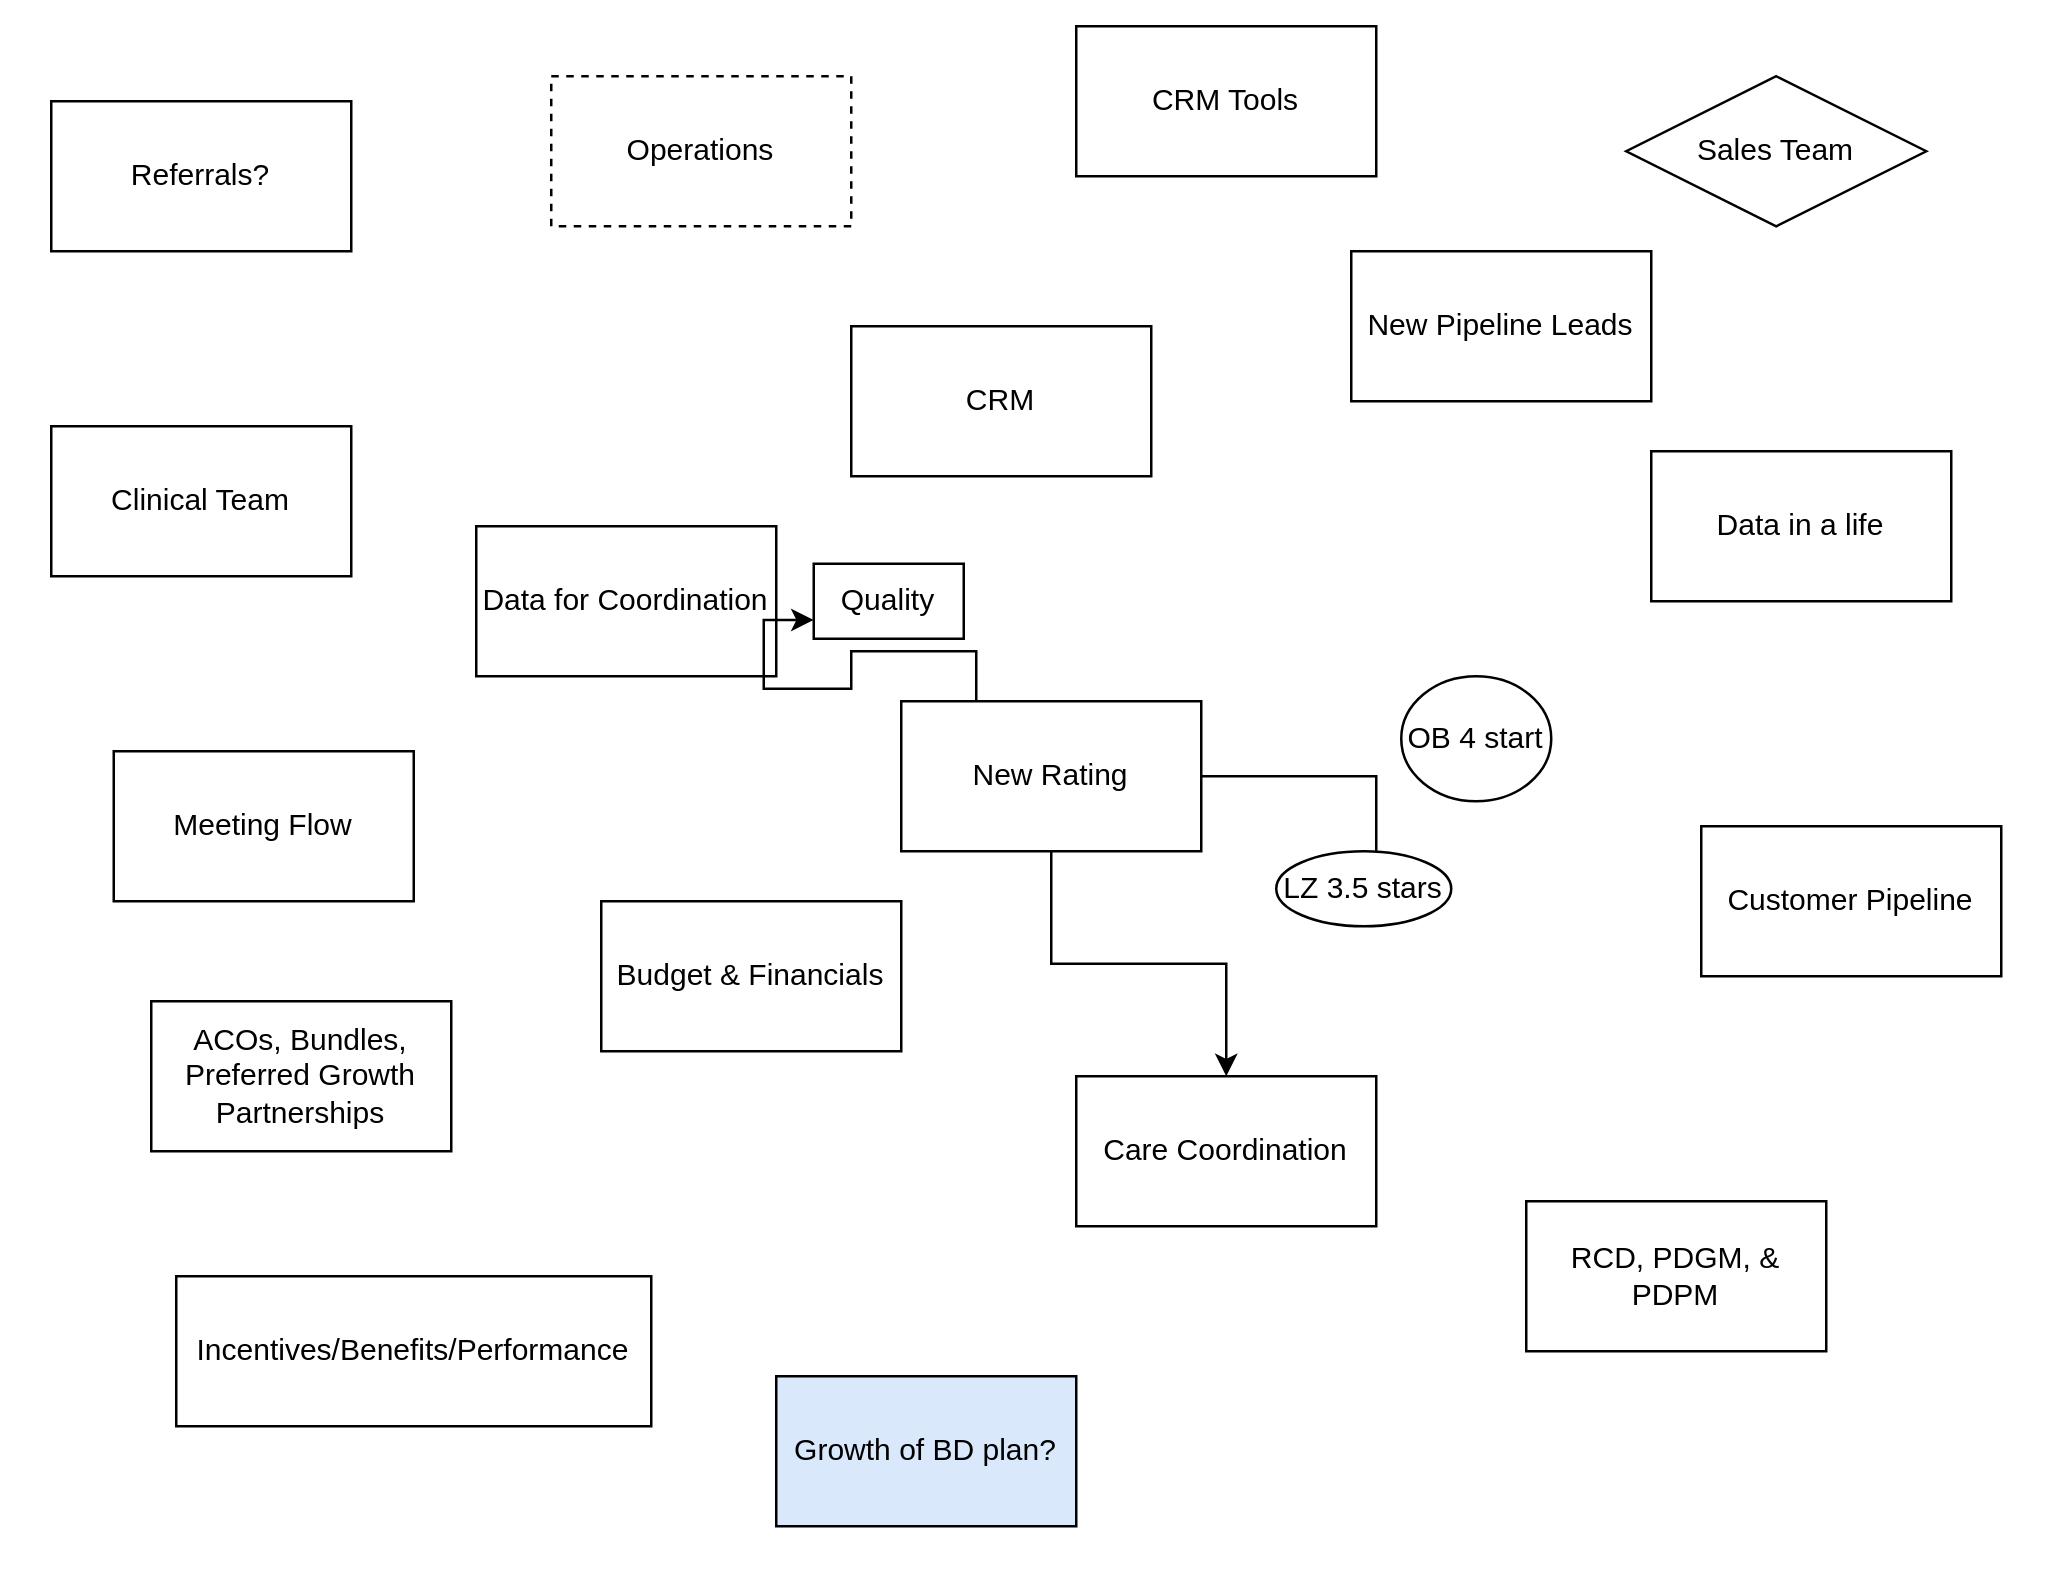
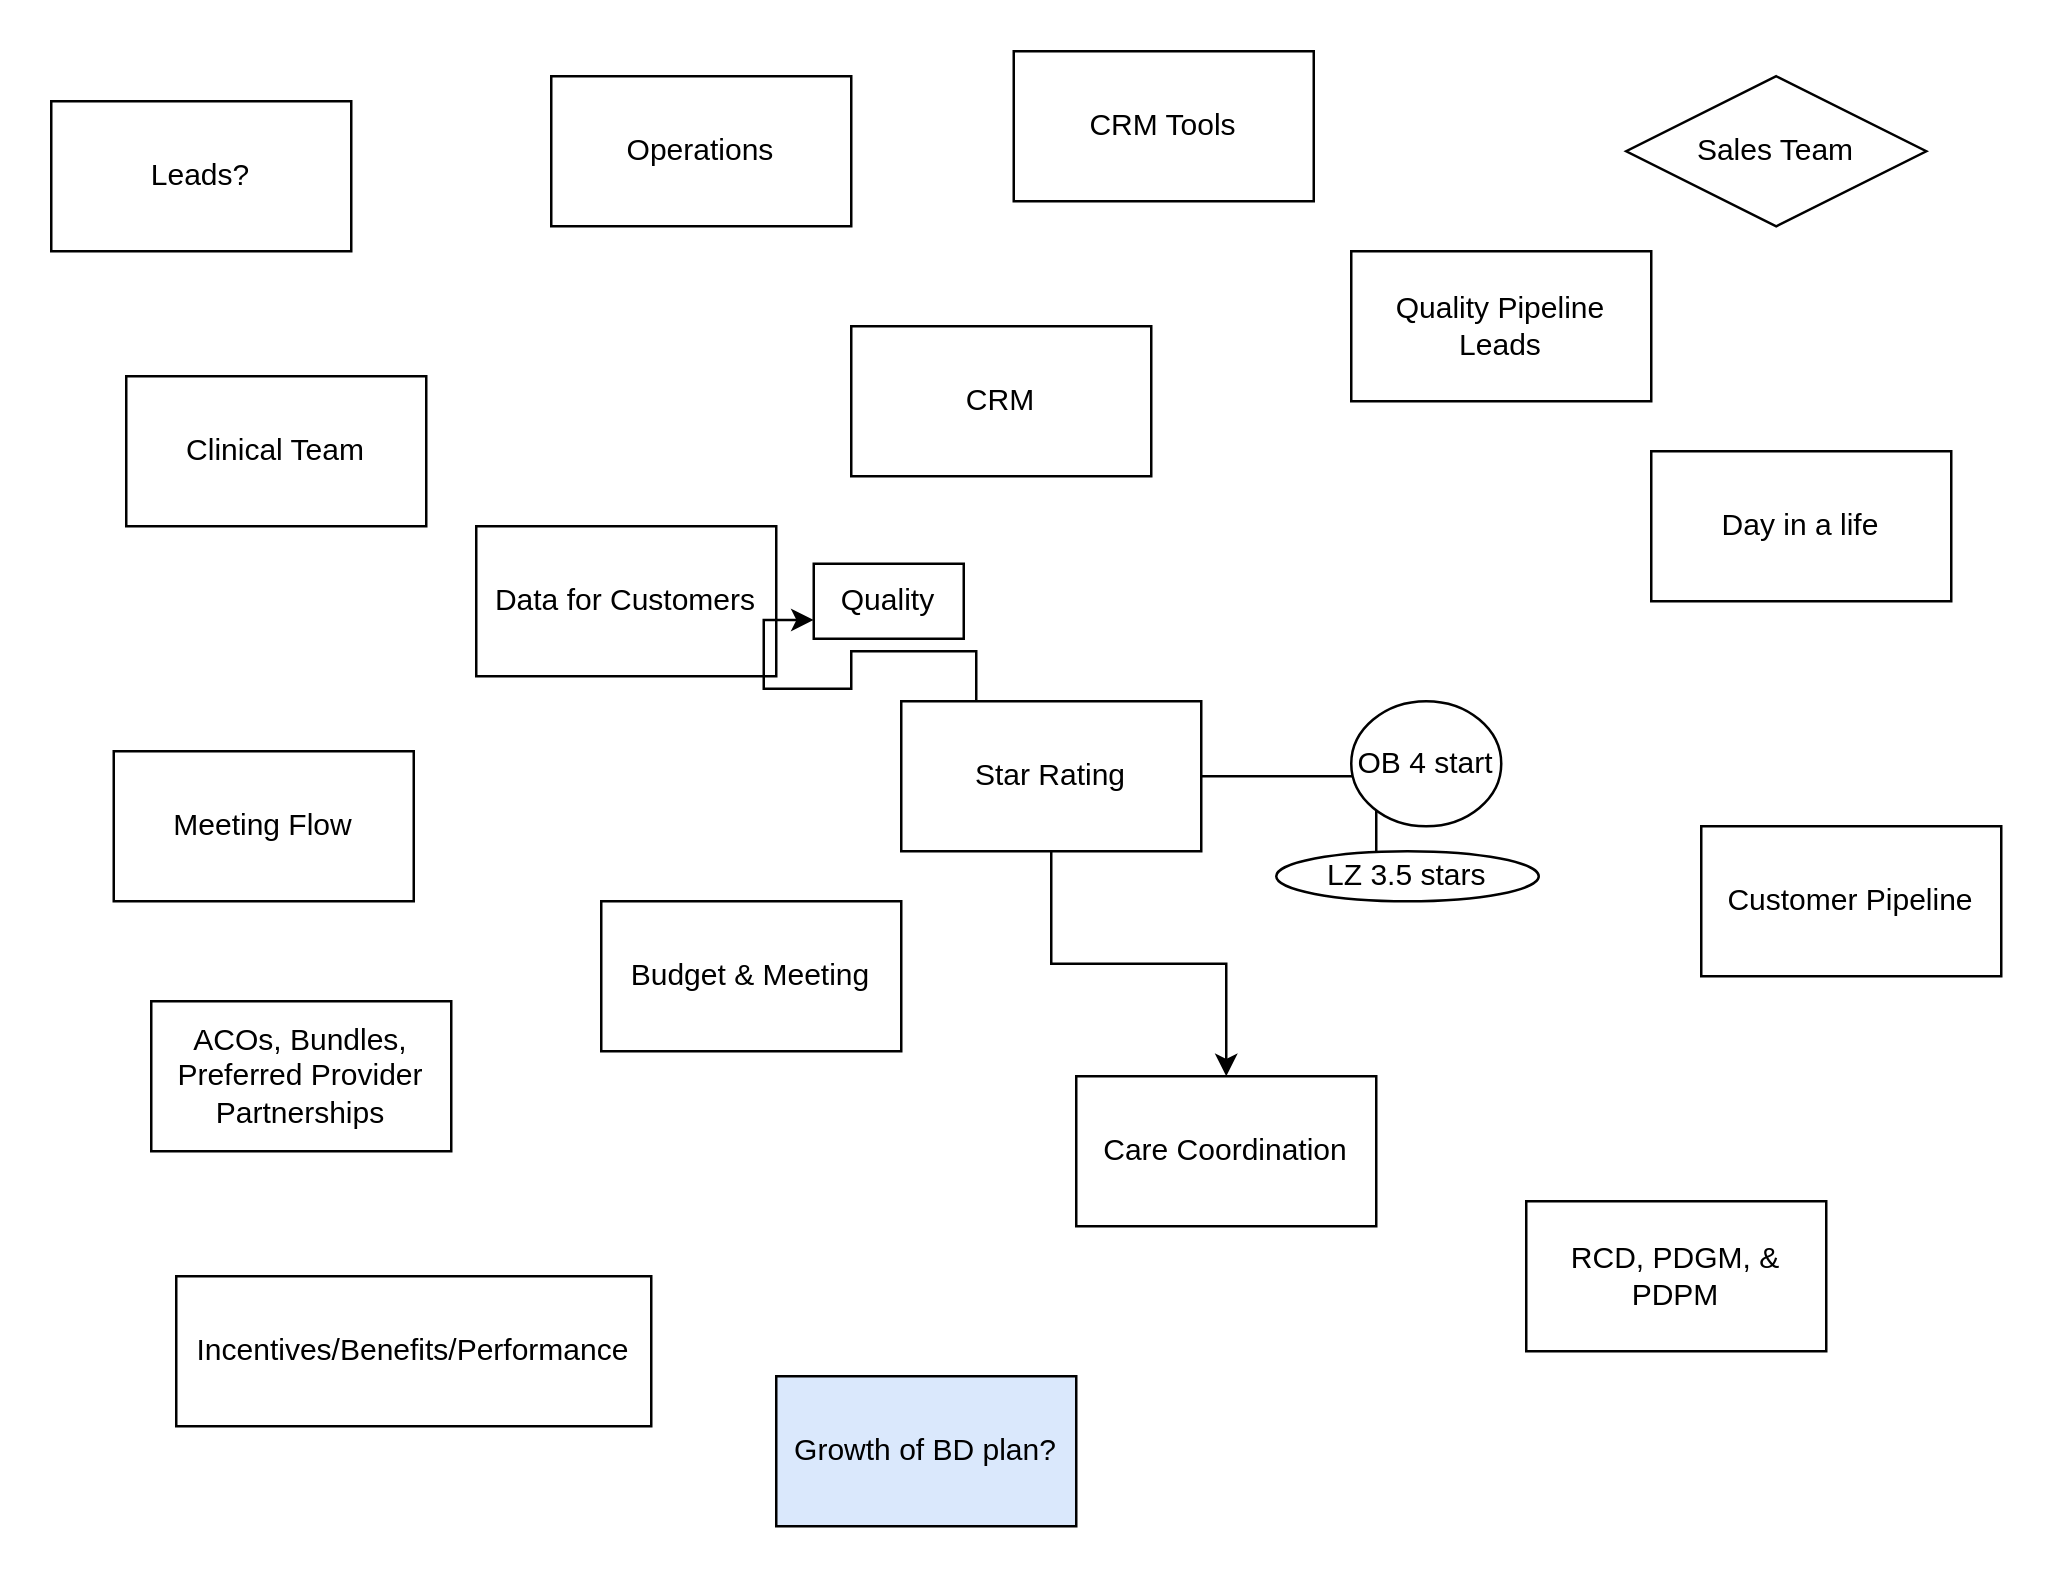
node "CRM Tools": moved (1226, 101) -> (1164, 126)
node "Operations": style dashed -> solid
node "Referrals?": label "Referrals?" -> "Leads?"
node "New Pipeline Leads": label "New Pipeline Leads" -> "Quality Pipeline Leads"
node "Clinical Team": moved (201, 501) -> (276, 451)
node "Data in a life": label "Data in a life" -> "Day in a life"
node "Data for Coordination": label "Data for Coordination" -> "Data for Customers"
node "OB 4 start": moved (1476, 739) -> (1426, 764)
node "New Rating": label "New Rating" -> "Star Rating"
node "LZ 3.5 stars": size 175x75 -> 263x50
node "Budget & Financials": label "Budget & Financials" -> "Budget & Meeting"
node "ACOs, Bundles, Preferred Growth Partnerships": label "ACOs, Bundles, Preferred Growth Partnerships" -> "ACOs, Bundles, Preferred Provider Partnerships"
